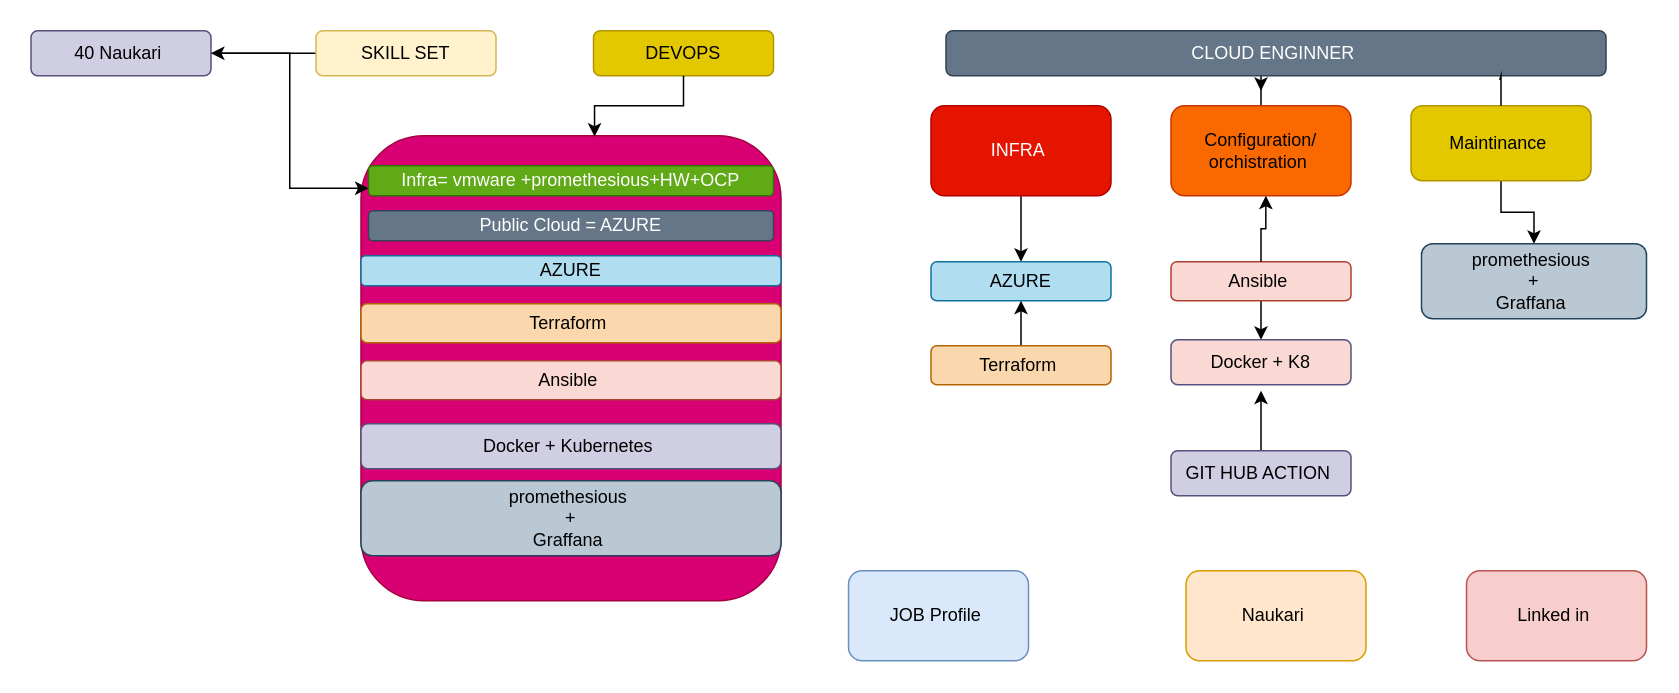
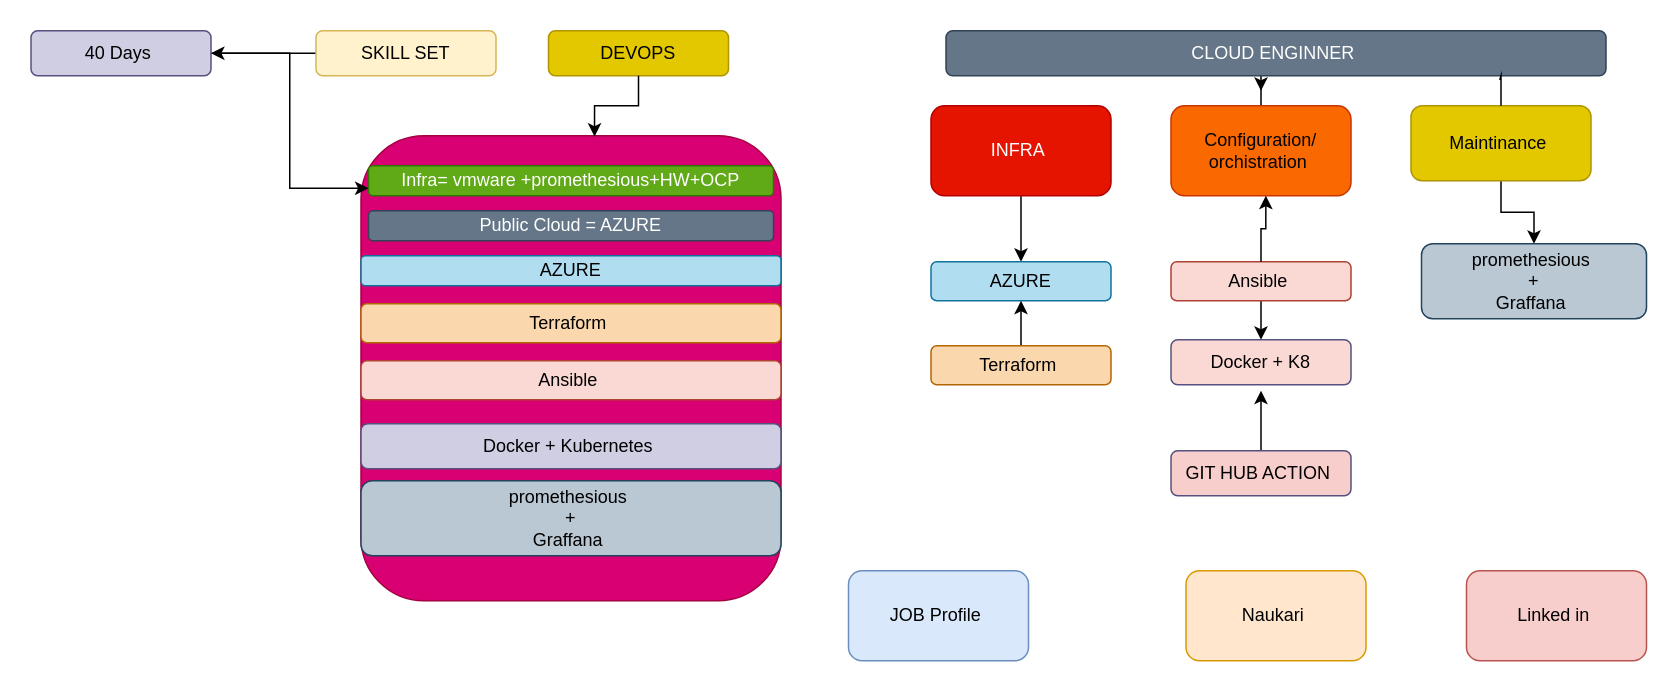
node "40 Naukari": label "40 Naukari" -> "40 Days"
node "DEVOPS": moved (683, 53) -> (638, 53)
node "GIT HUB ACTION": fillcolor #d0cee2 -> #f8cecc
